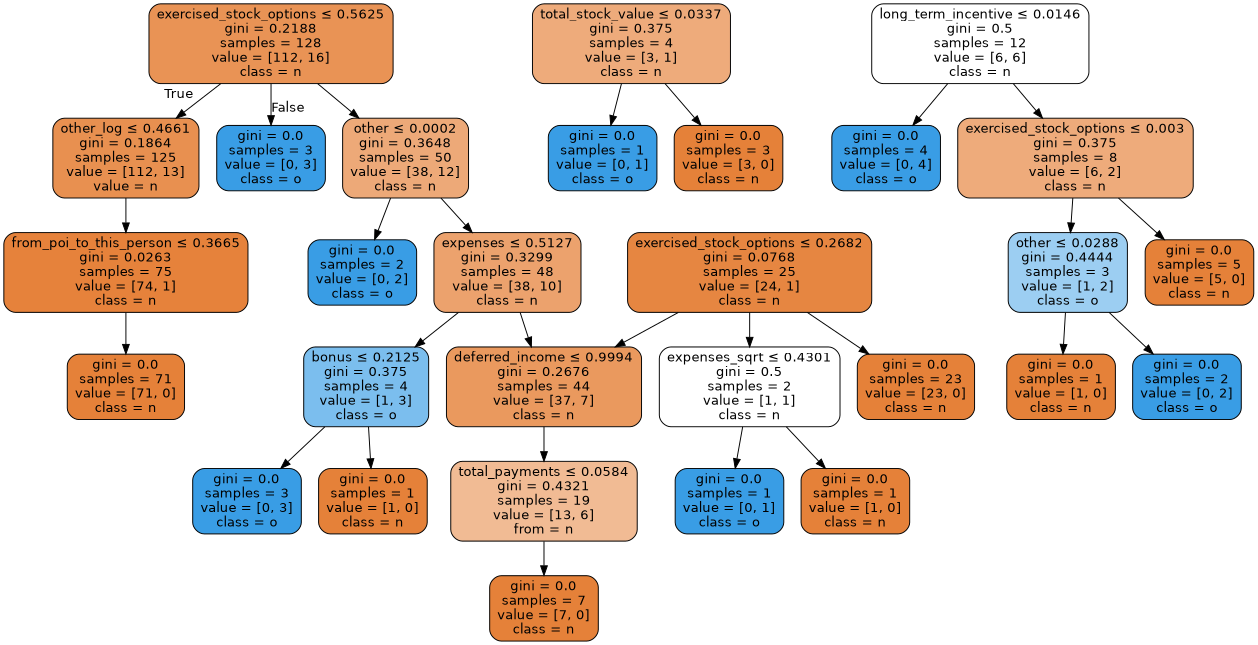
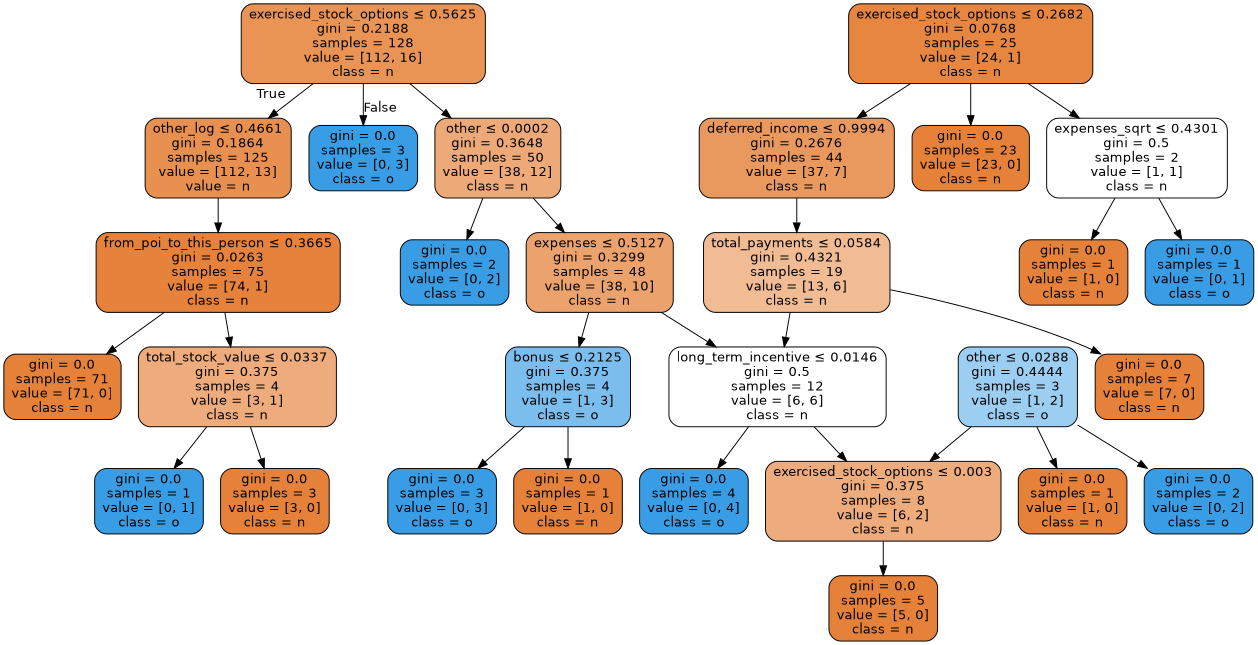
edge "exercised_stock_options ≤ 0.003" -> "other ≤ 0.0288": reversed
edge "from_poi_to_this_person ≤ 0.3665" -> "total_stock_value ≤ 0.0337": added
edge "expenses ≤ 0.5127" -> "deferred_income ≤ 0.9994": now "expenses ≤ 0.5127" -> "long_term_incentive ≤ 0.0146"
edge "total_payments ≤ 0.0584" -> "long_term_incentive ≤ 0.0146": added
node "total_payments ≤ 0.0584": text "from = n" -> "class = n"
